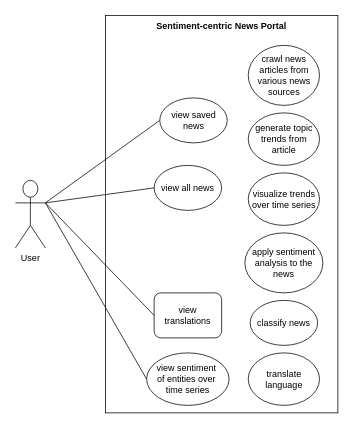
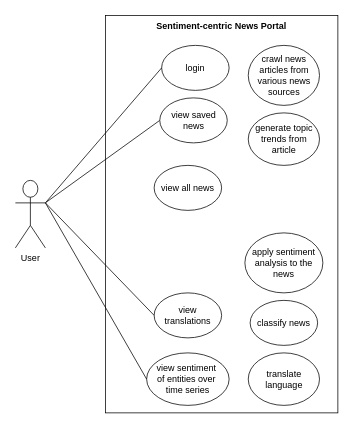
node "login": added
edge "login" -- "User": added
edge "view all news" -- "User": removed
node "visualize trends over time series": removed
node "view translations": shape rounded rectangle -> ellipse
